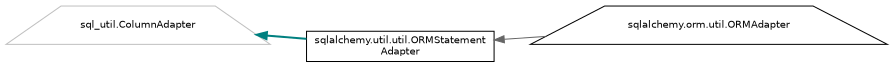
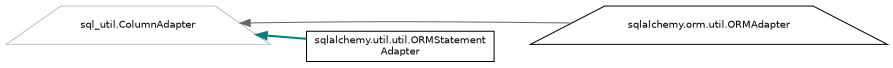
edge "sqlalchemy.orm.util.ORMAdapter" -> "sqlalchemy.util.util.ORMStatement Adapter": now "sqlalchemy.orm.util.ORMAdapter" -> "sql_util.ColumnAdapter"
